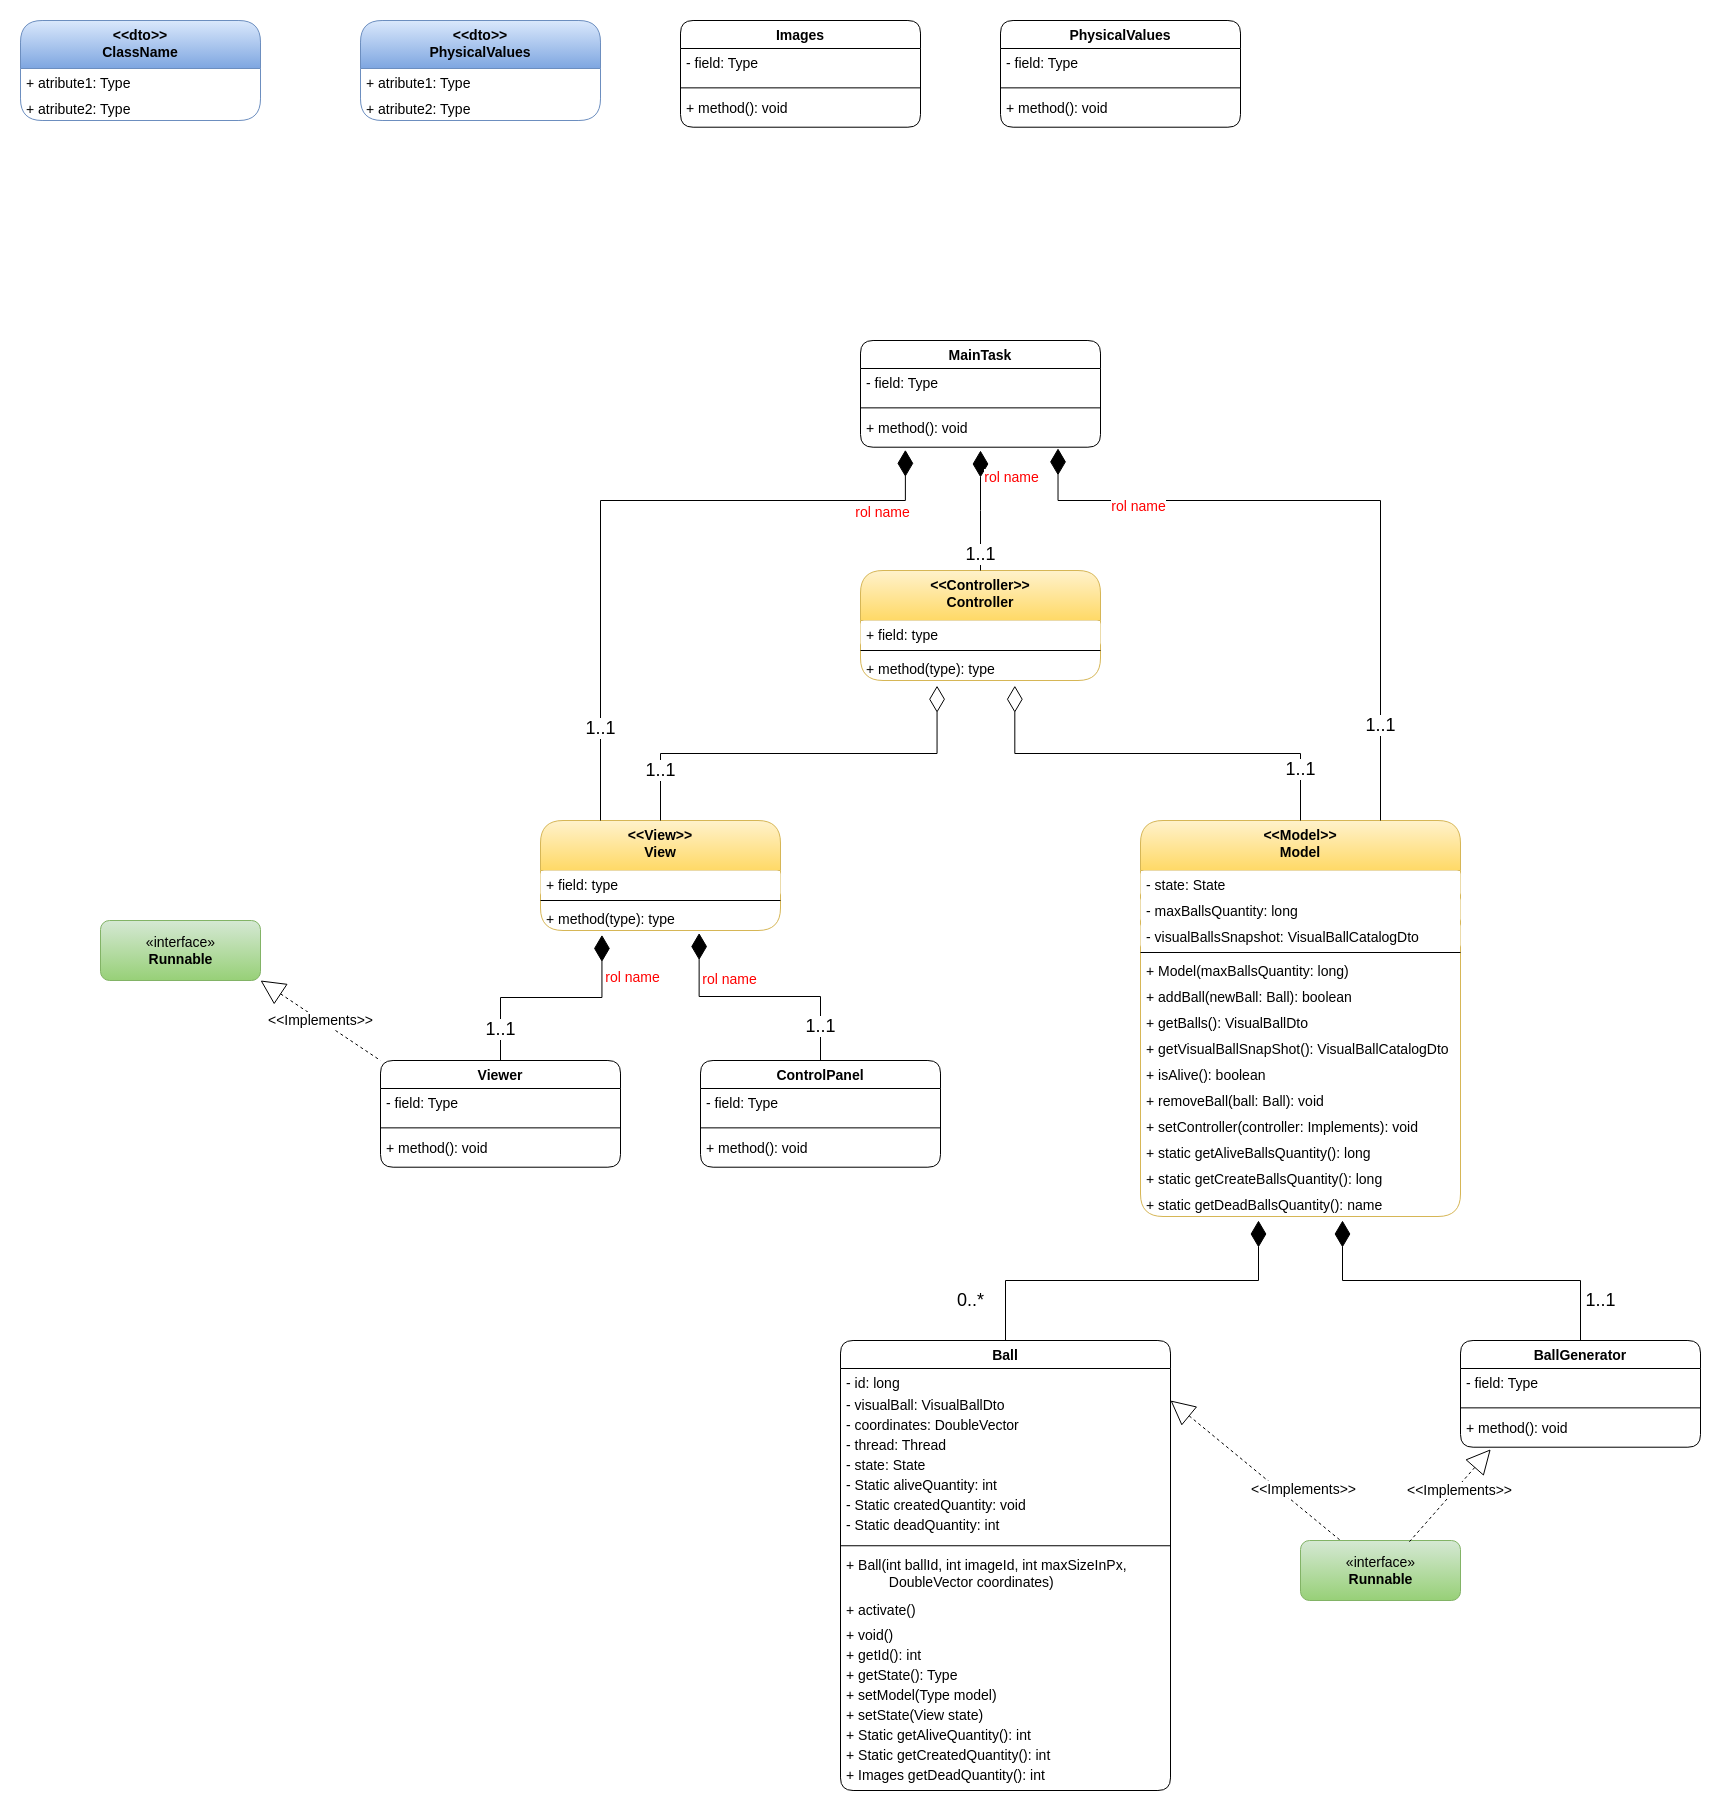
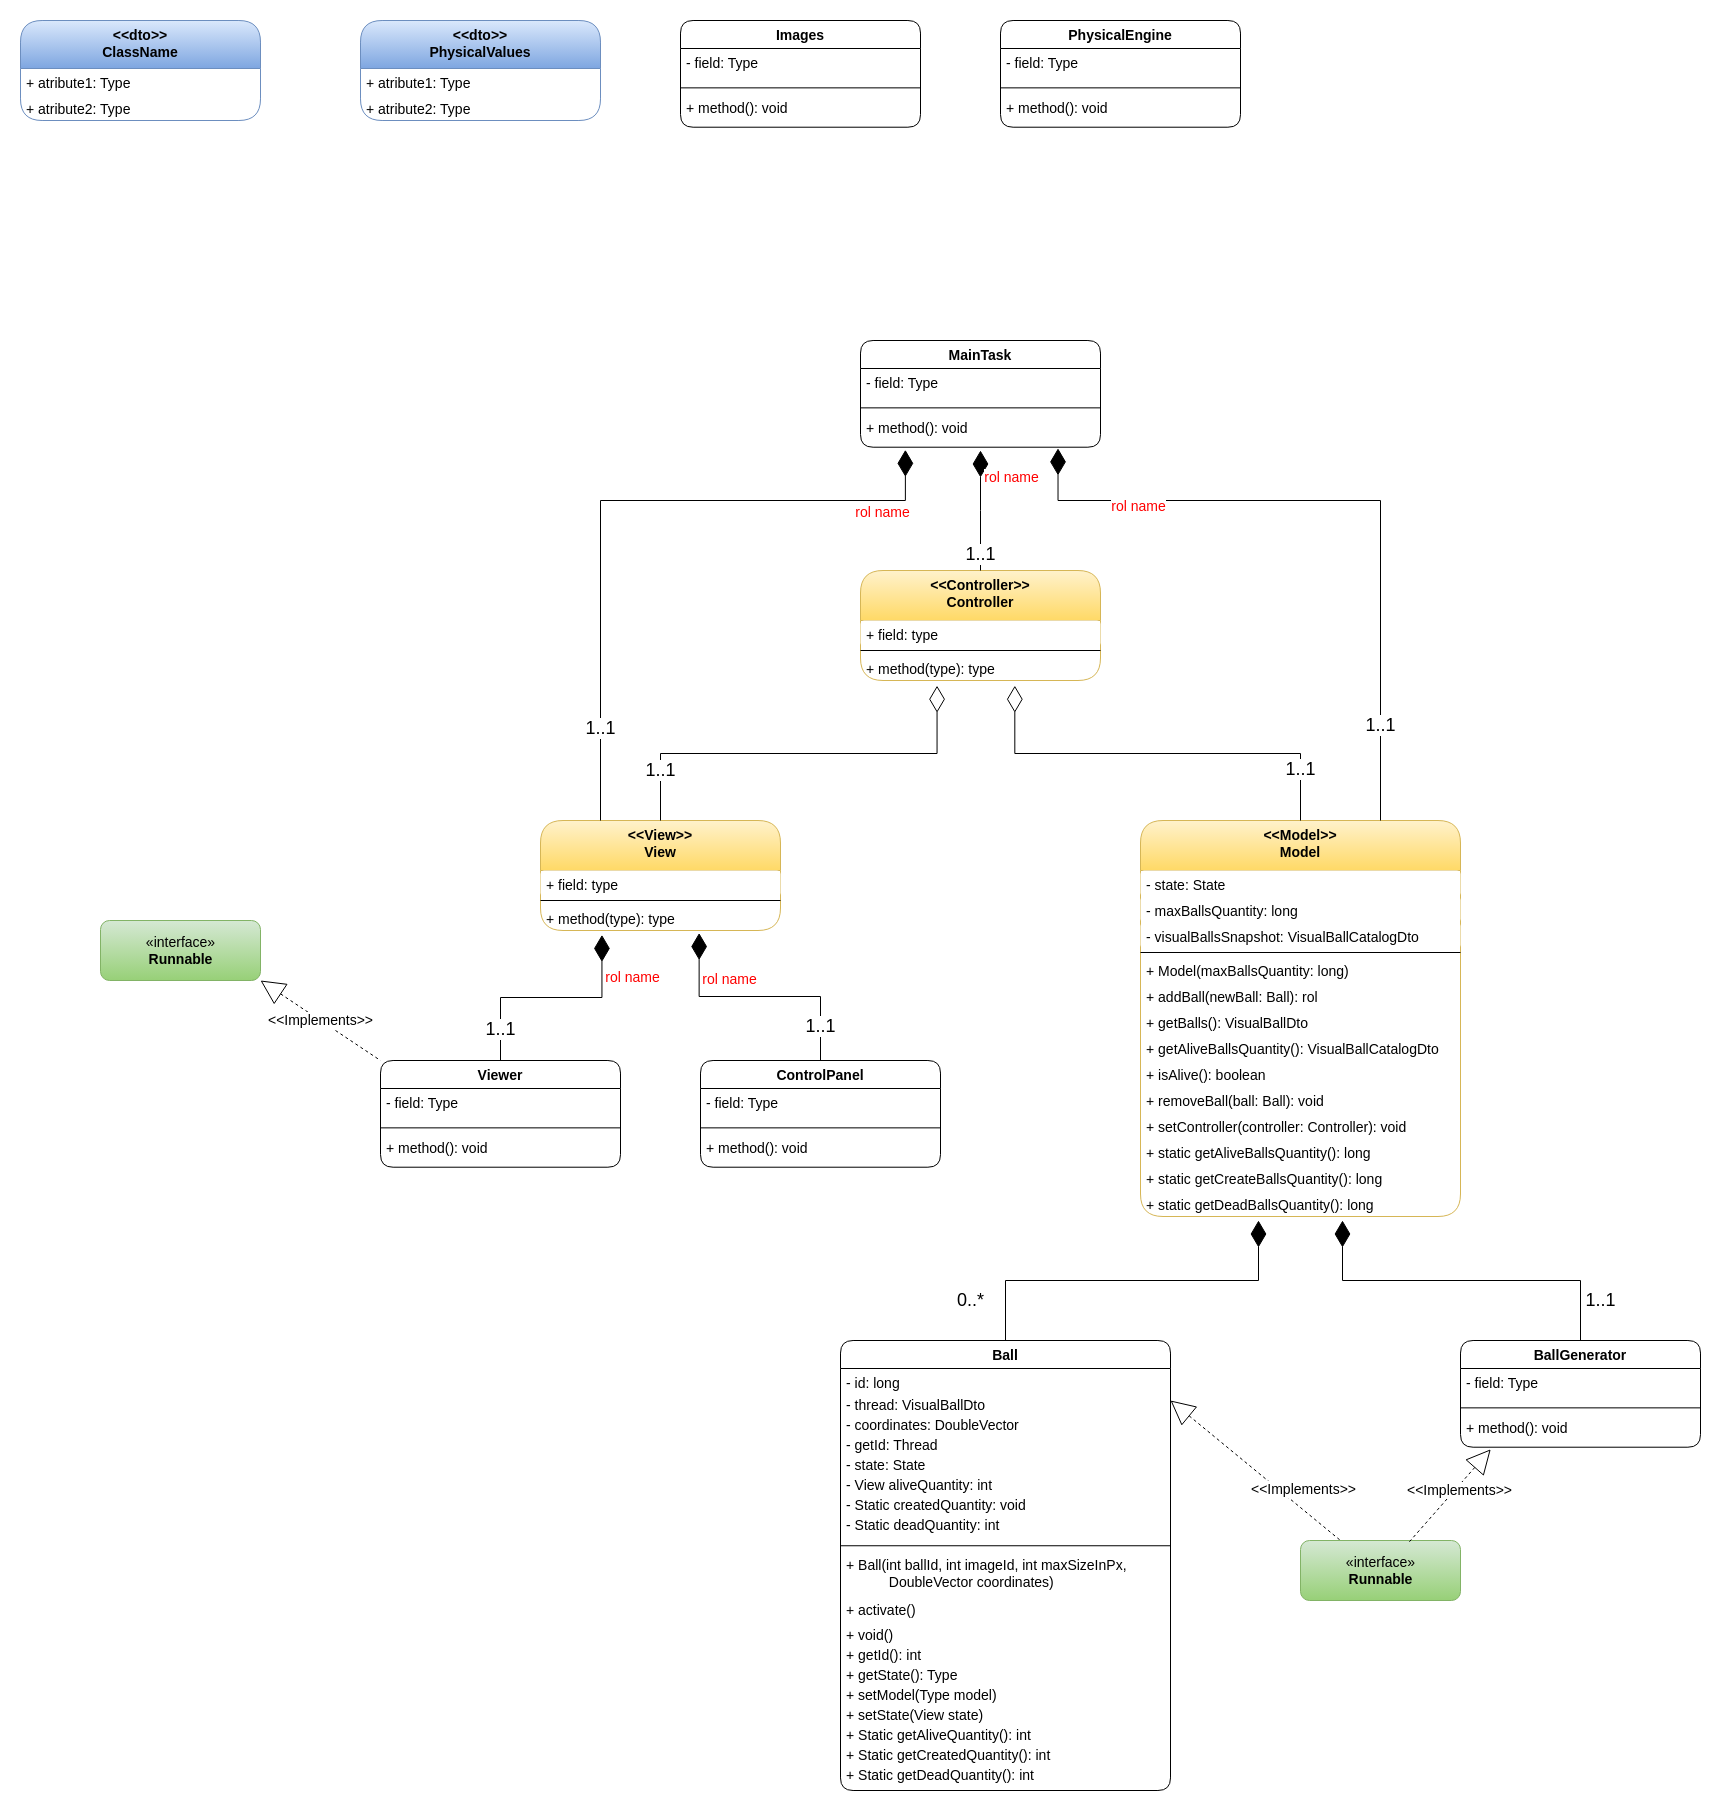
node "PhysicalValues": label "PhysicalValues" -> "PhysicalEngine"
node "+ addBall(newBall: Ball): boolean": label "+ addBall(newBall: Ball): boolean" -> "+ addBall(newBall: Ball): rol"
node "+ getVisualBallSnapShot(): VisualBallCatalogDto": label "+ getVisualBallSnapShot(): VisualBallCatalogDto" -> "+ getAliveBallsQuantity(): VisualBallCatalogDto"
node "+ setController(controller: Implements): void": label "+ setController(controller: Implements): void" -> "+ setController(controller: Controller): void"
node "+ static getDeadBallsQuantity(): name": label "+ static getDeadBallsQuantity(): name" -> "+ static getDeadBallsQuantity(): long"
node "- visualBall: VisualBallDto": label "- visualBall: VisualBallDto" -> "- thread: VisualBallDto"
node "- thread: Thread": label "- thread: Thread" -> "- getId: Thread"
node "- Static aliveQuantity: int": label "- Static aliveQuantity: int" -> "- View aliveQuantity: int"
node "+ Images getDeadQuantity(): int": label "+ Images getDeadQuantity(): int" -> "+ Static getDeadQuantity(): int"
